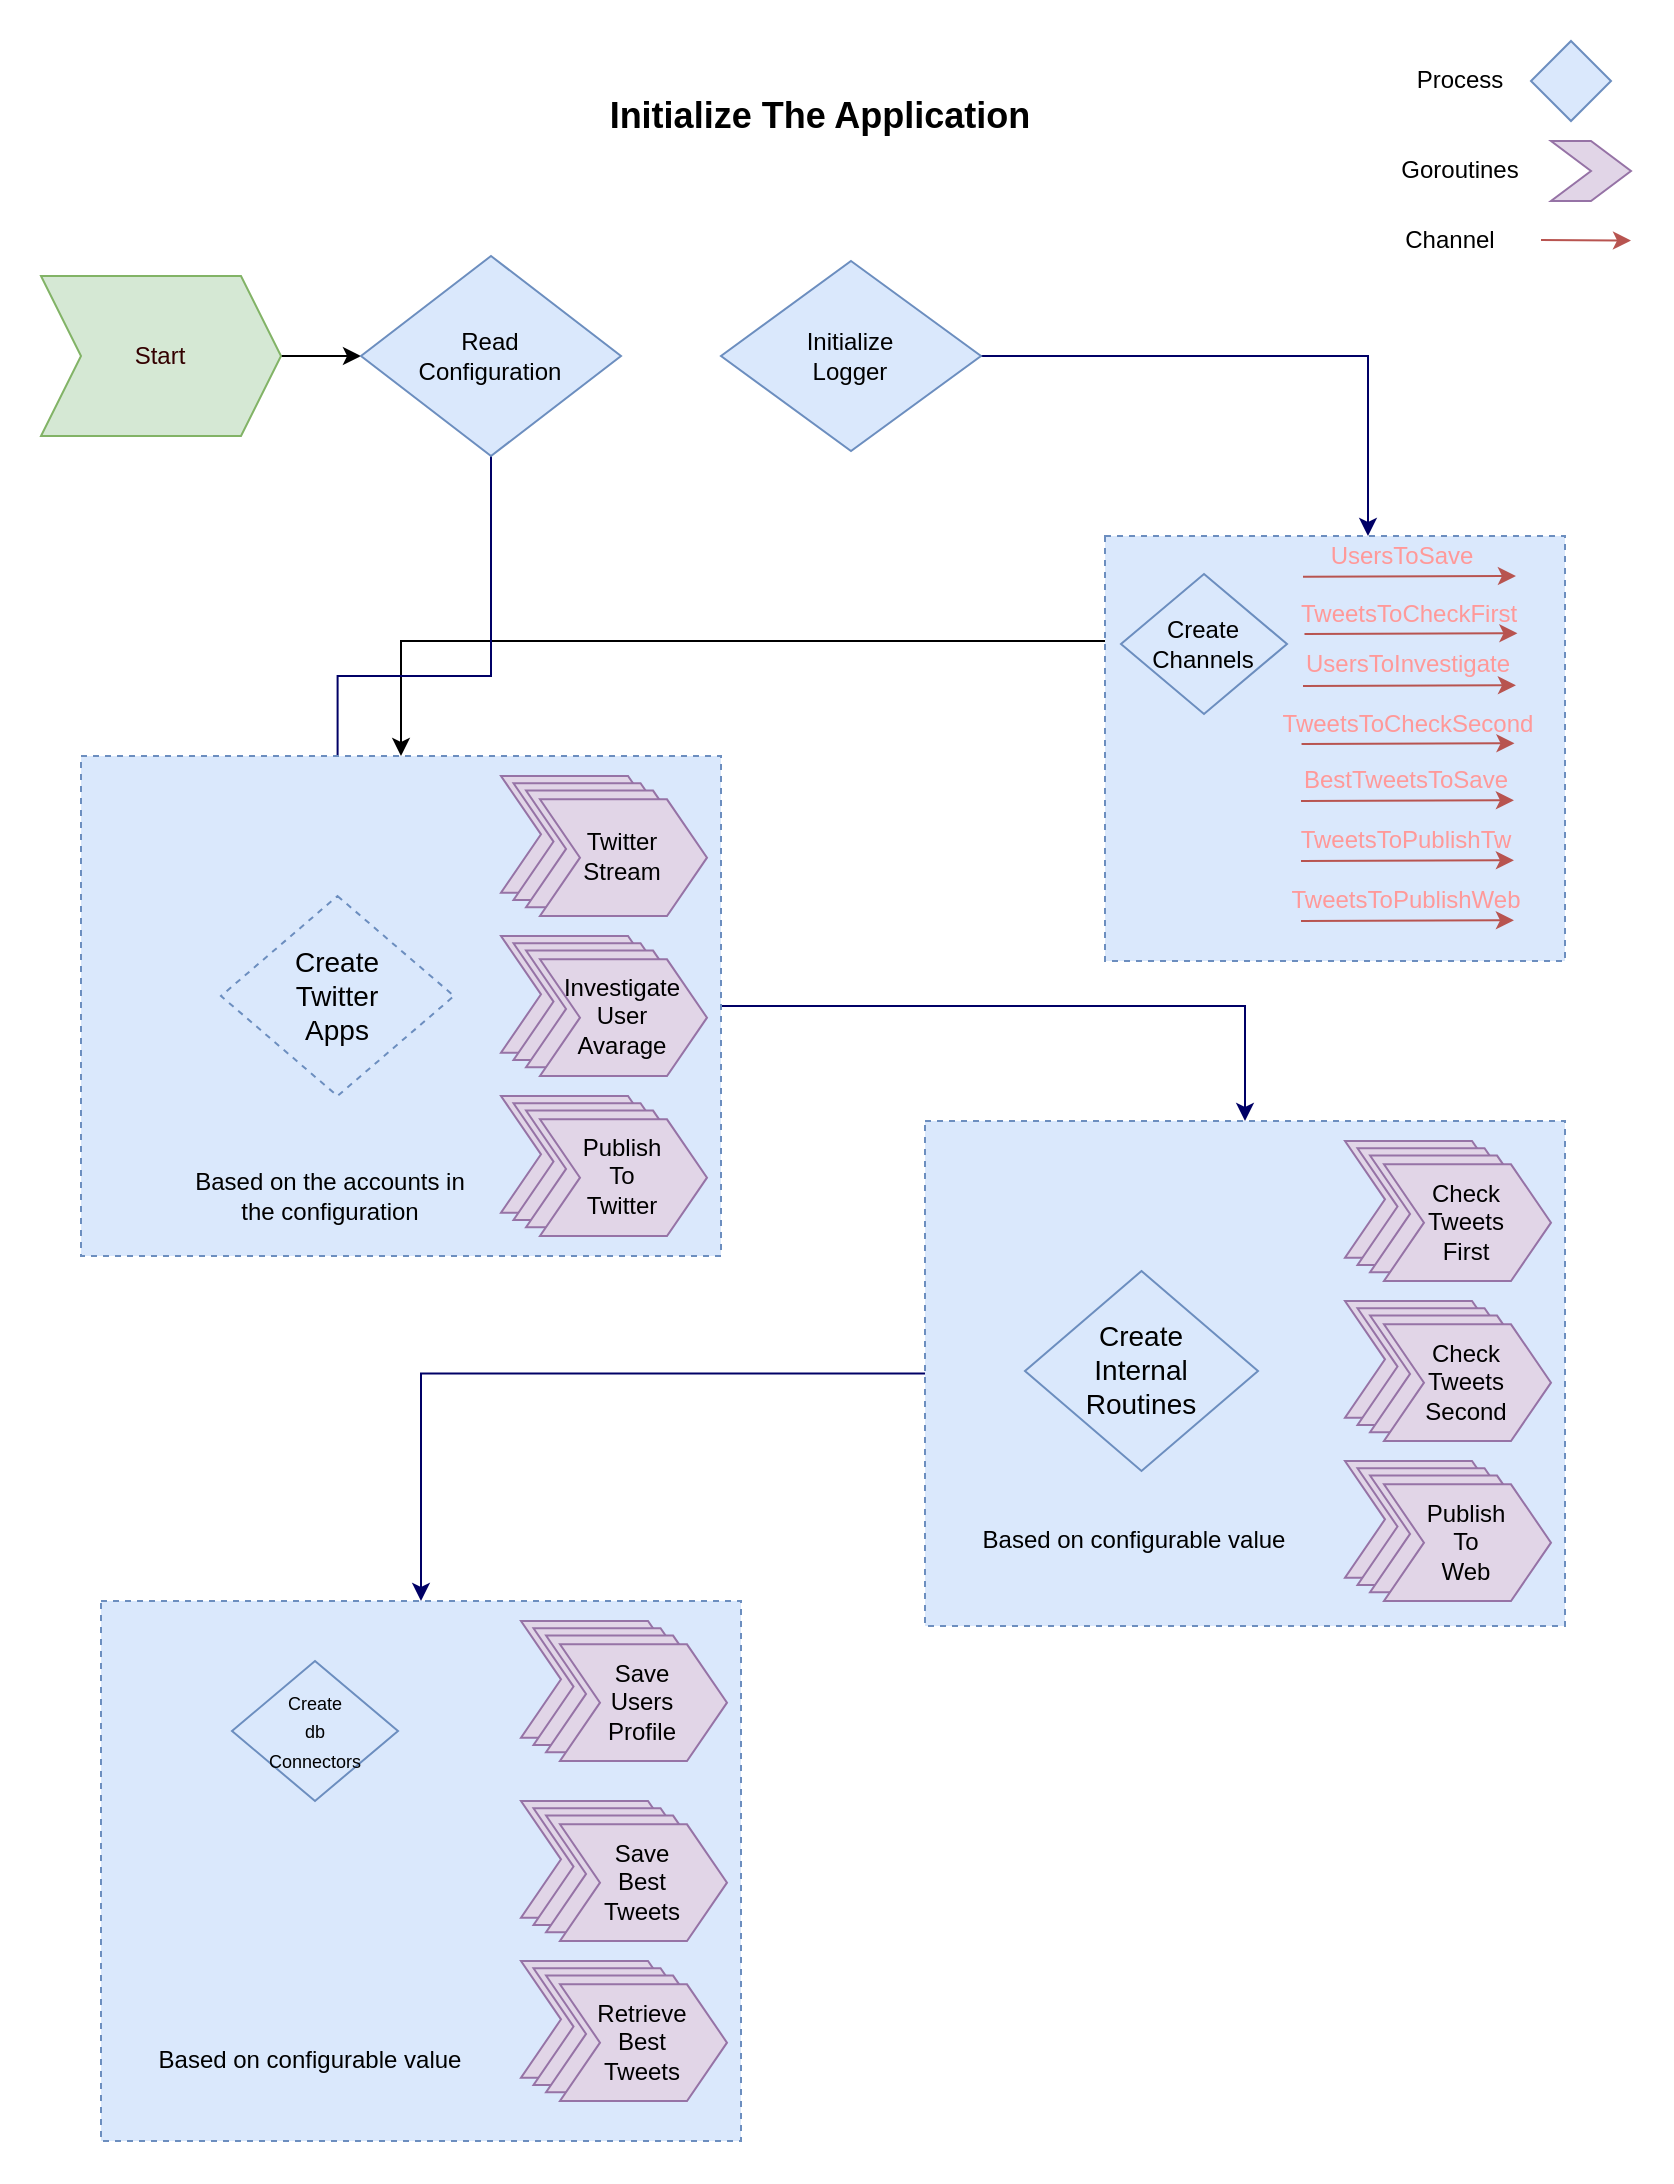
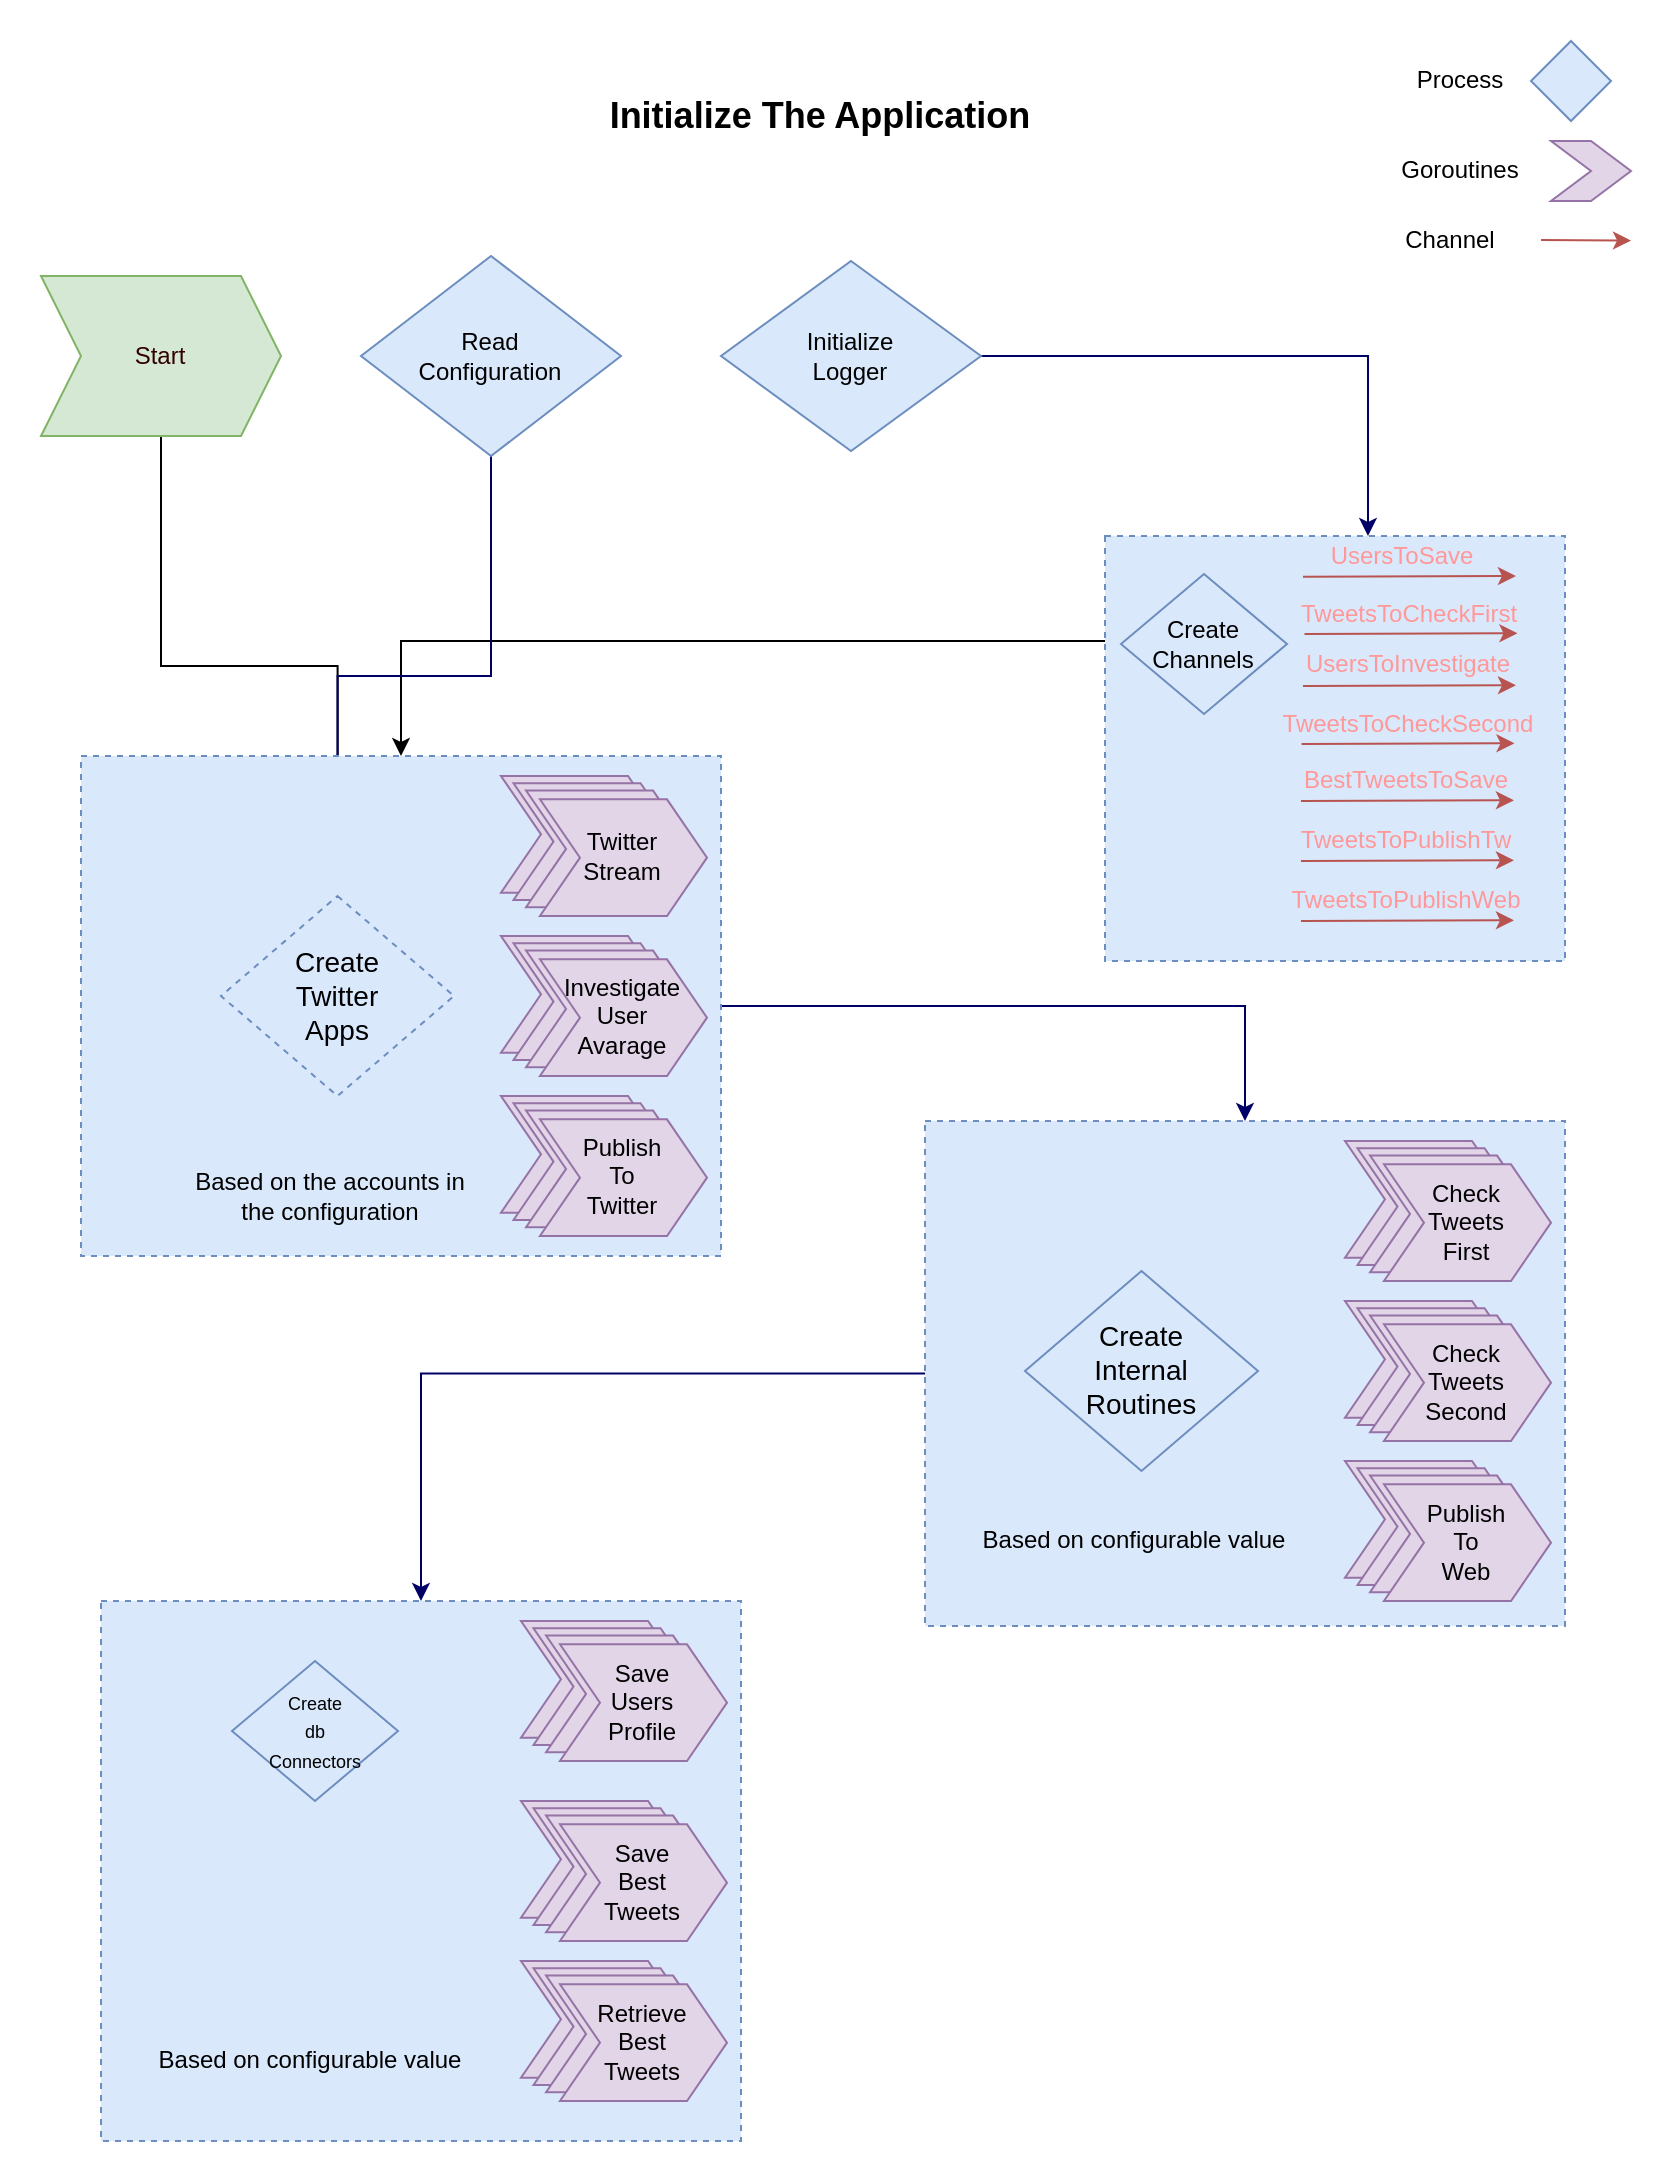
edge "Start" -> "Read Configuration": now "Start" -> "Create Twitter Apps"
